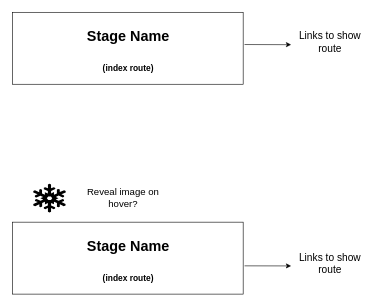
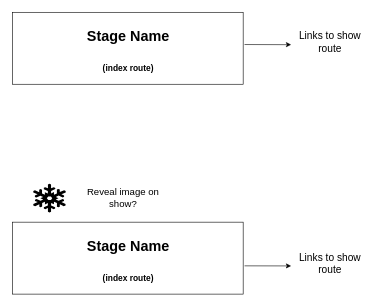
node "Reveal image on hover?": label "Reveal image on hover?" -> "Reveal image on show?"
